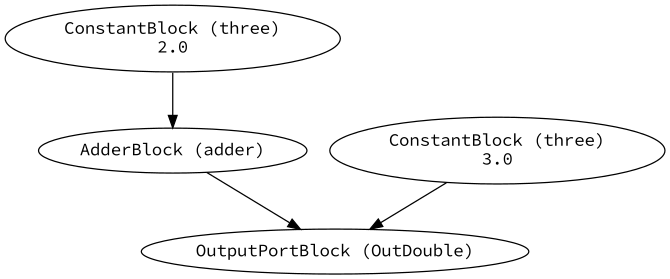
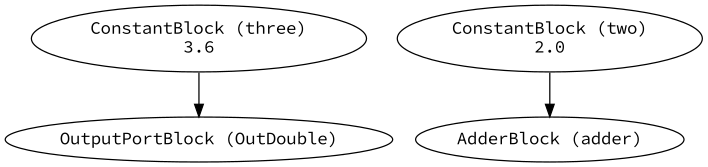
node "ConstantBlock (three) 2.0": label "ConstantBlock (three) 2.0" -> "ConstantBlock (two) 2.0"
node "ConstantBlock (three) 3.0": label "ConstantBlock (three) 3.0" -> "ConstantBlock (three) 3.6"
edge "AdderBlock (adder)" -> "OutputPortBlock (OutDouble)": removed
